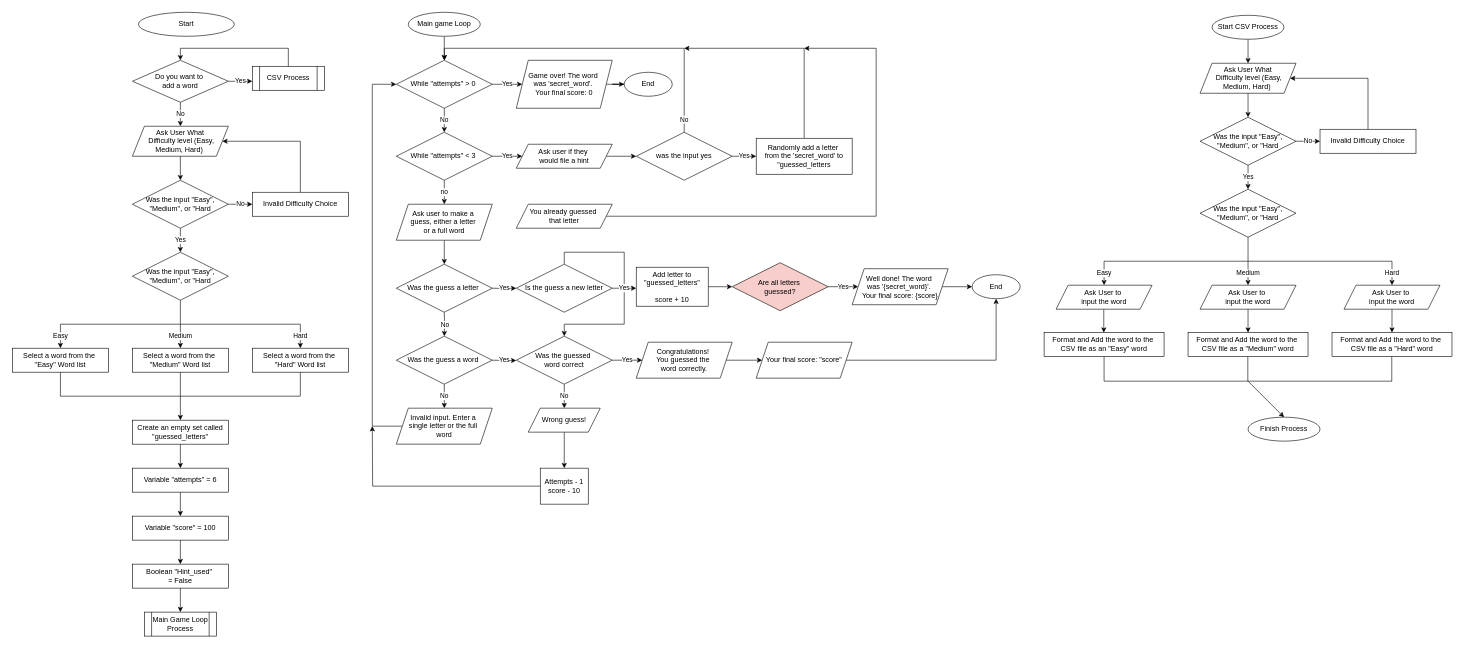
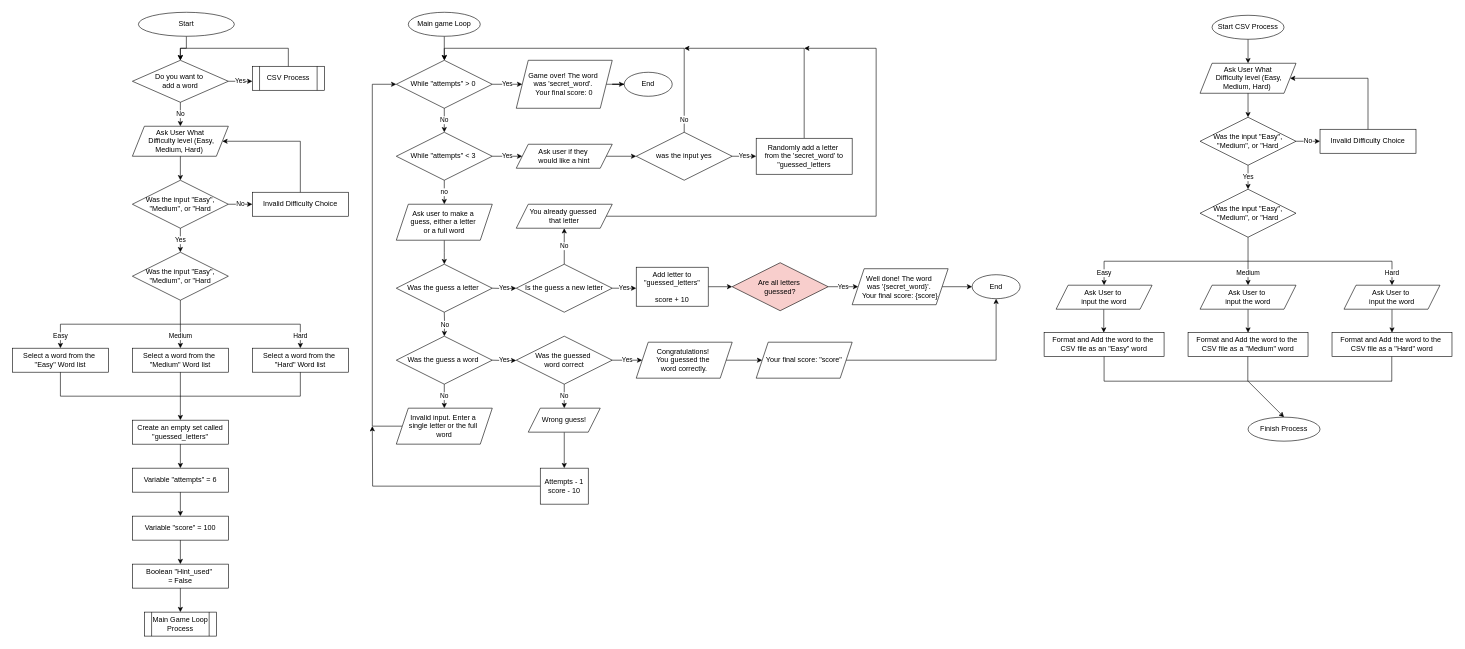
edge "Start" -> "Do you want to add a word": added
node "Ask user if they would file a hint": label "Ask user if they would file a hint" -> "Ask user if they would like a hint"
edge "Is the guess a new letter" -> "Was the guessed word correct": now "Is the guess a new letter" -> "You already guessed that letter"
